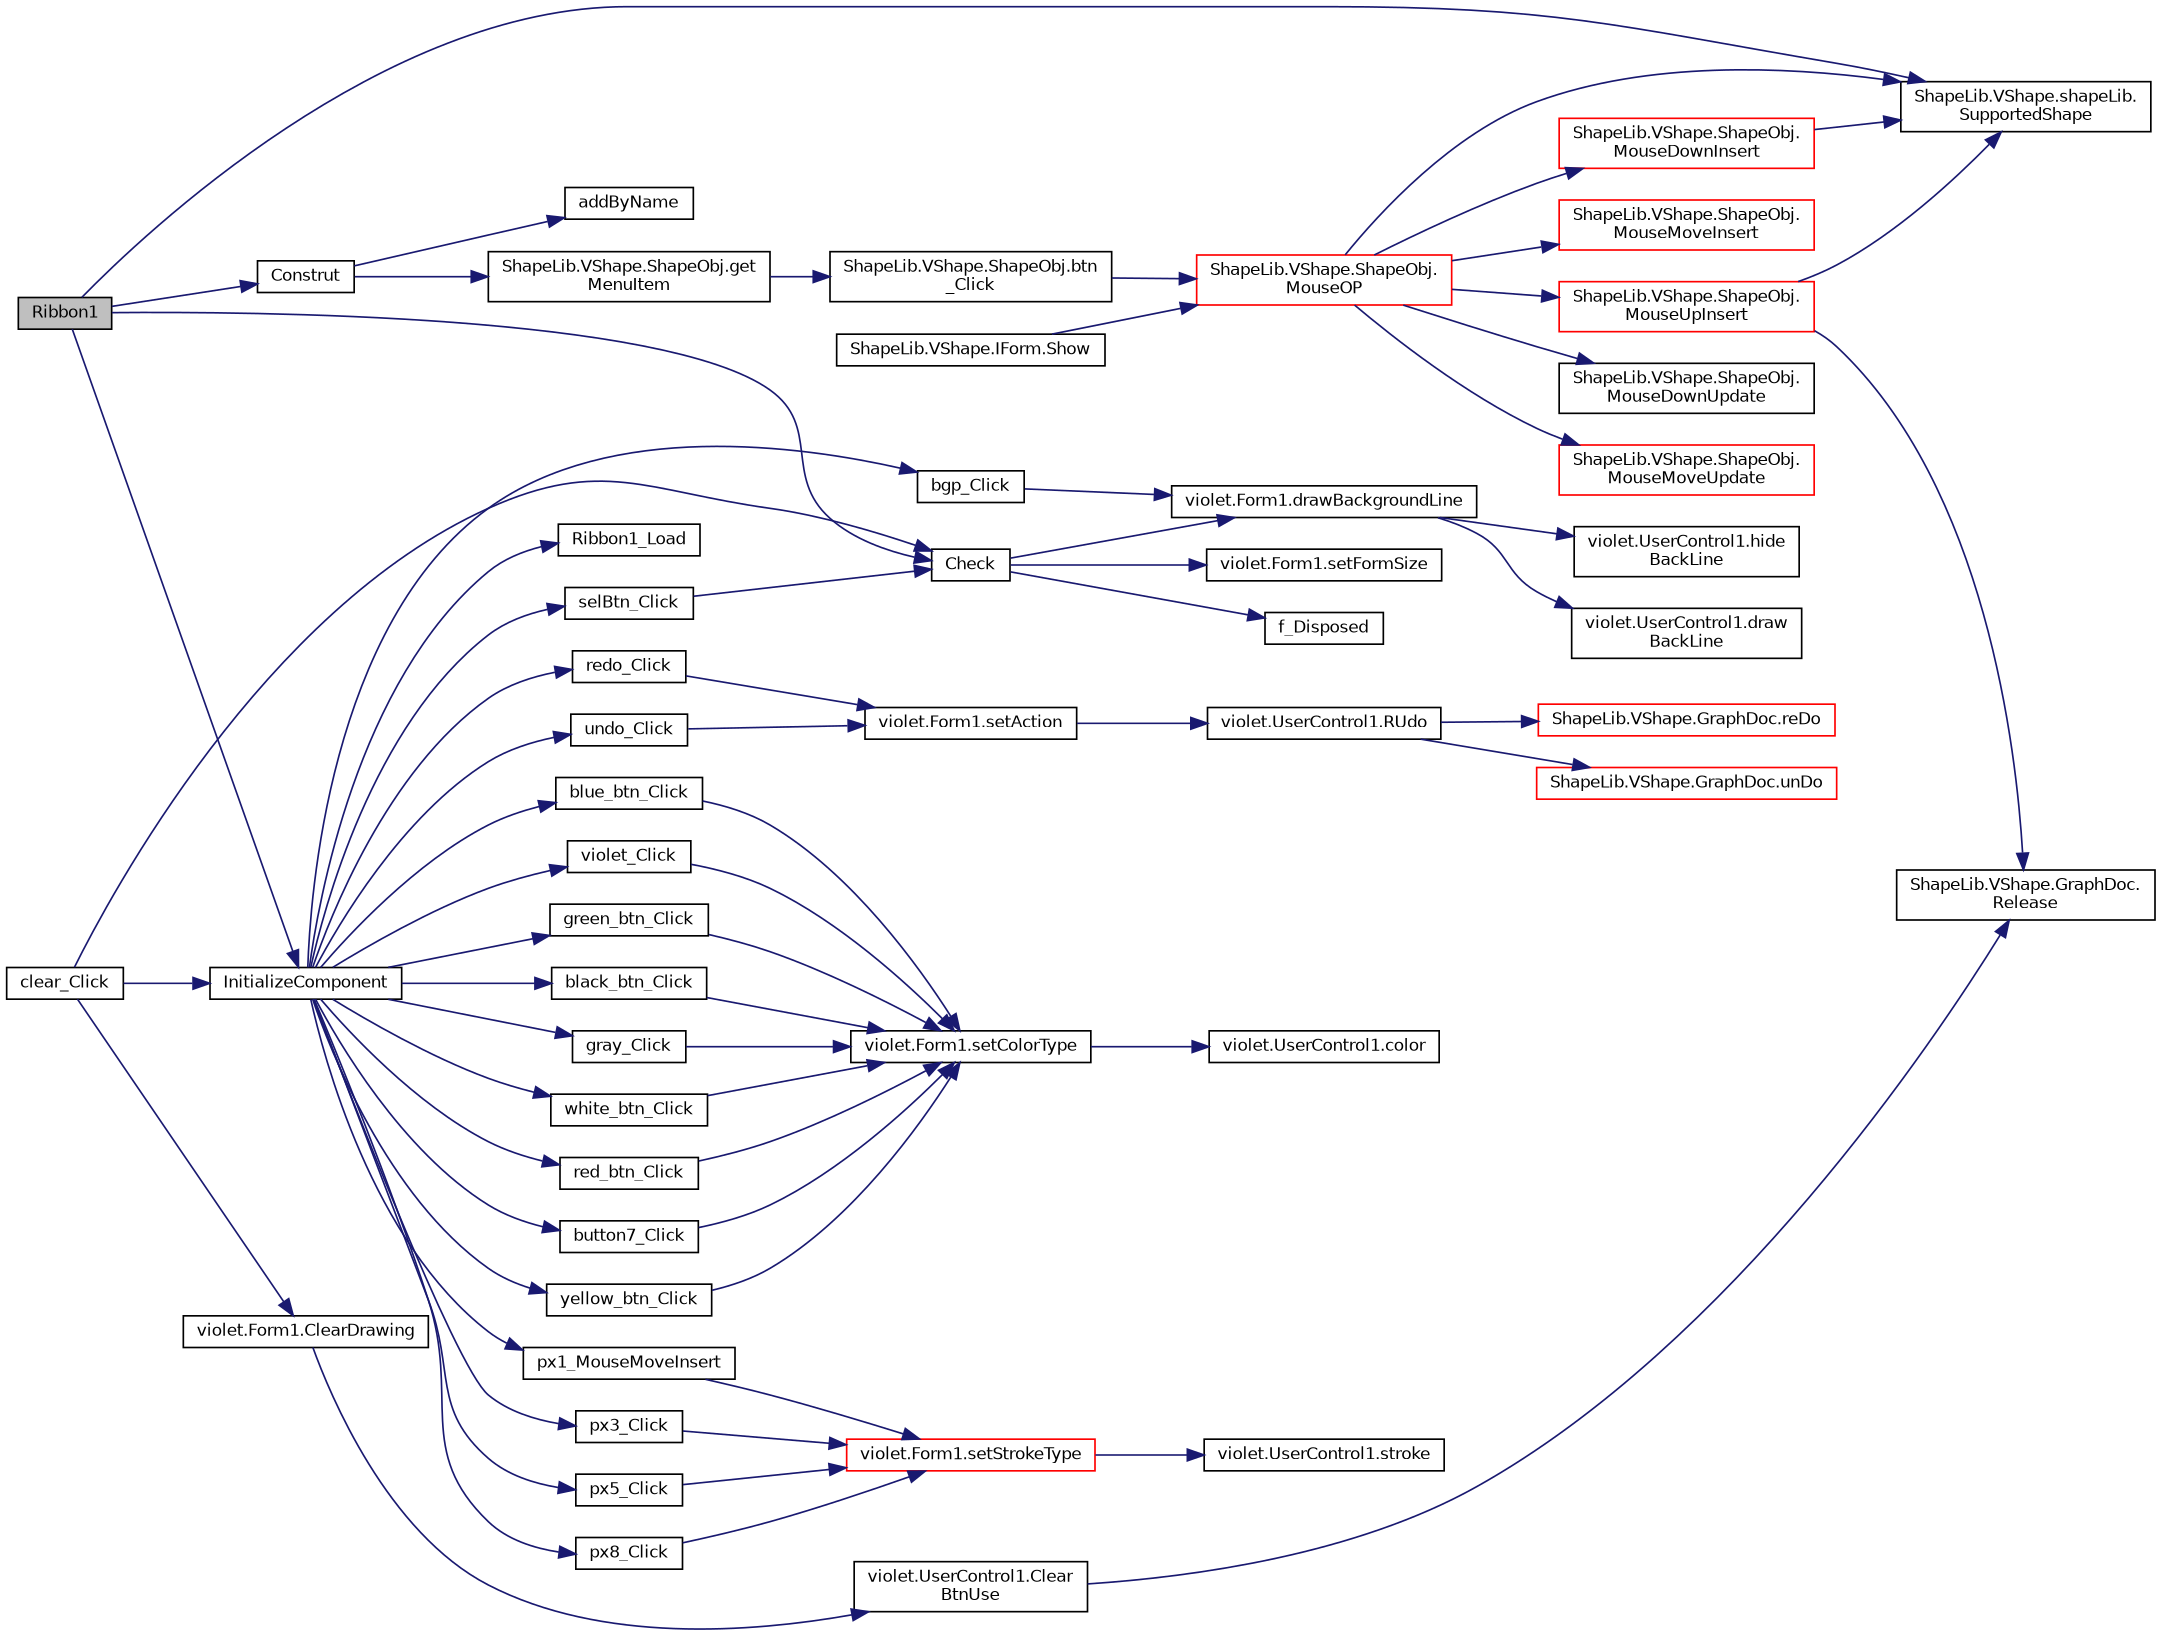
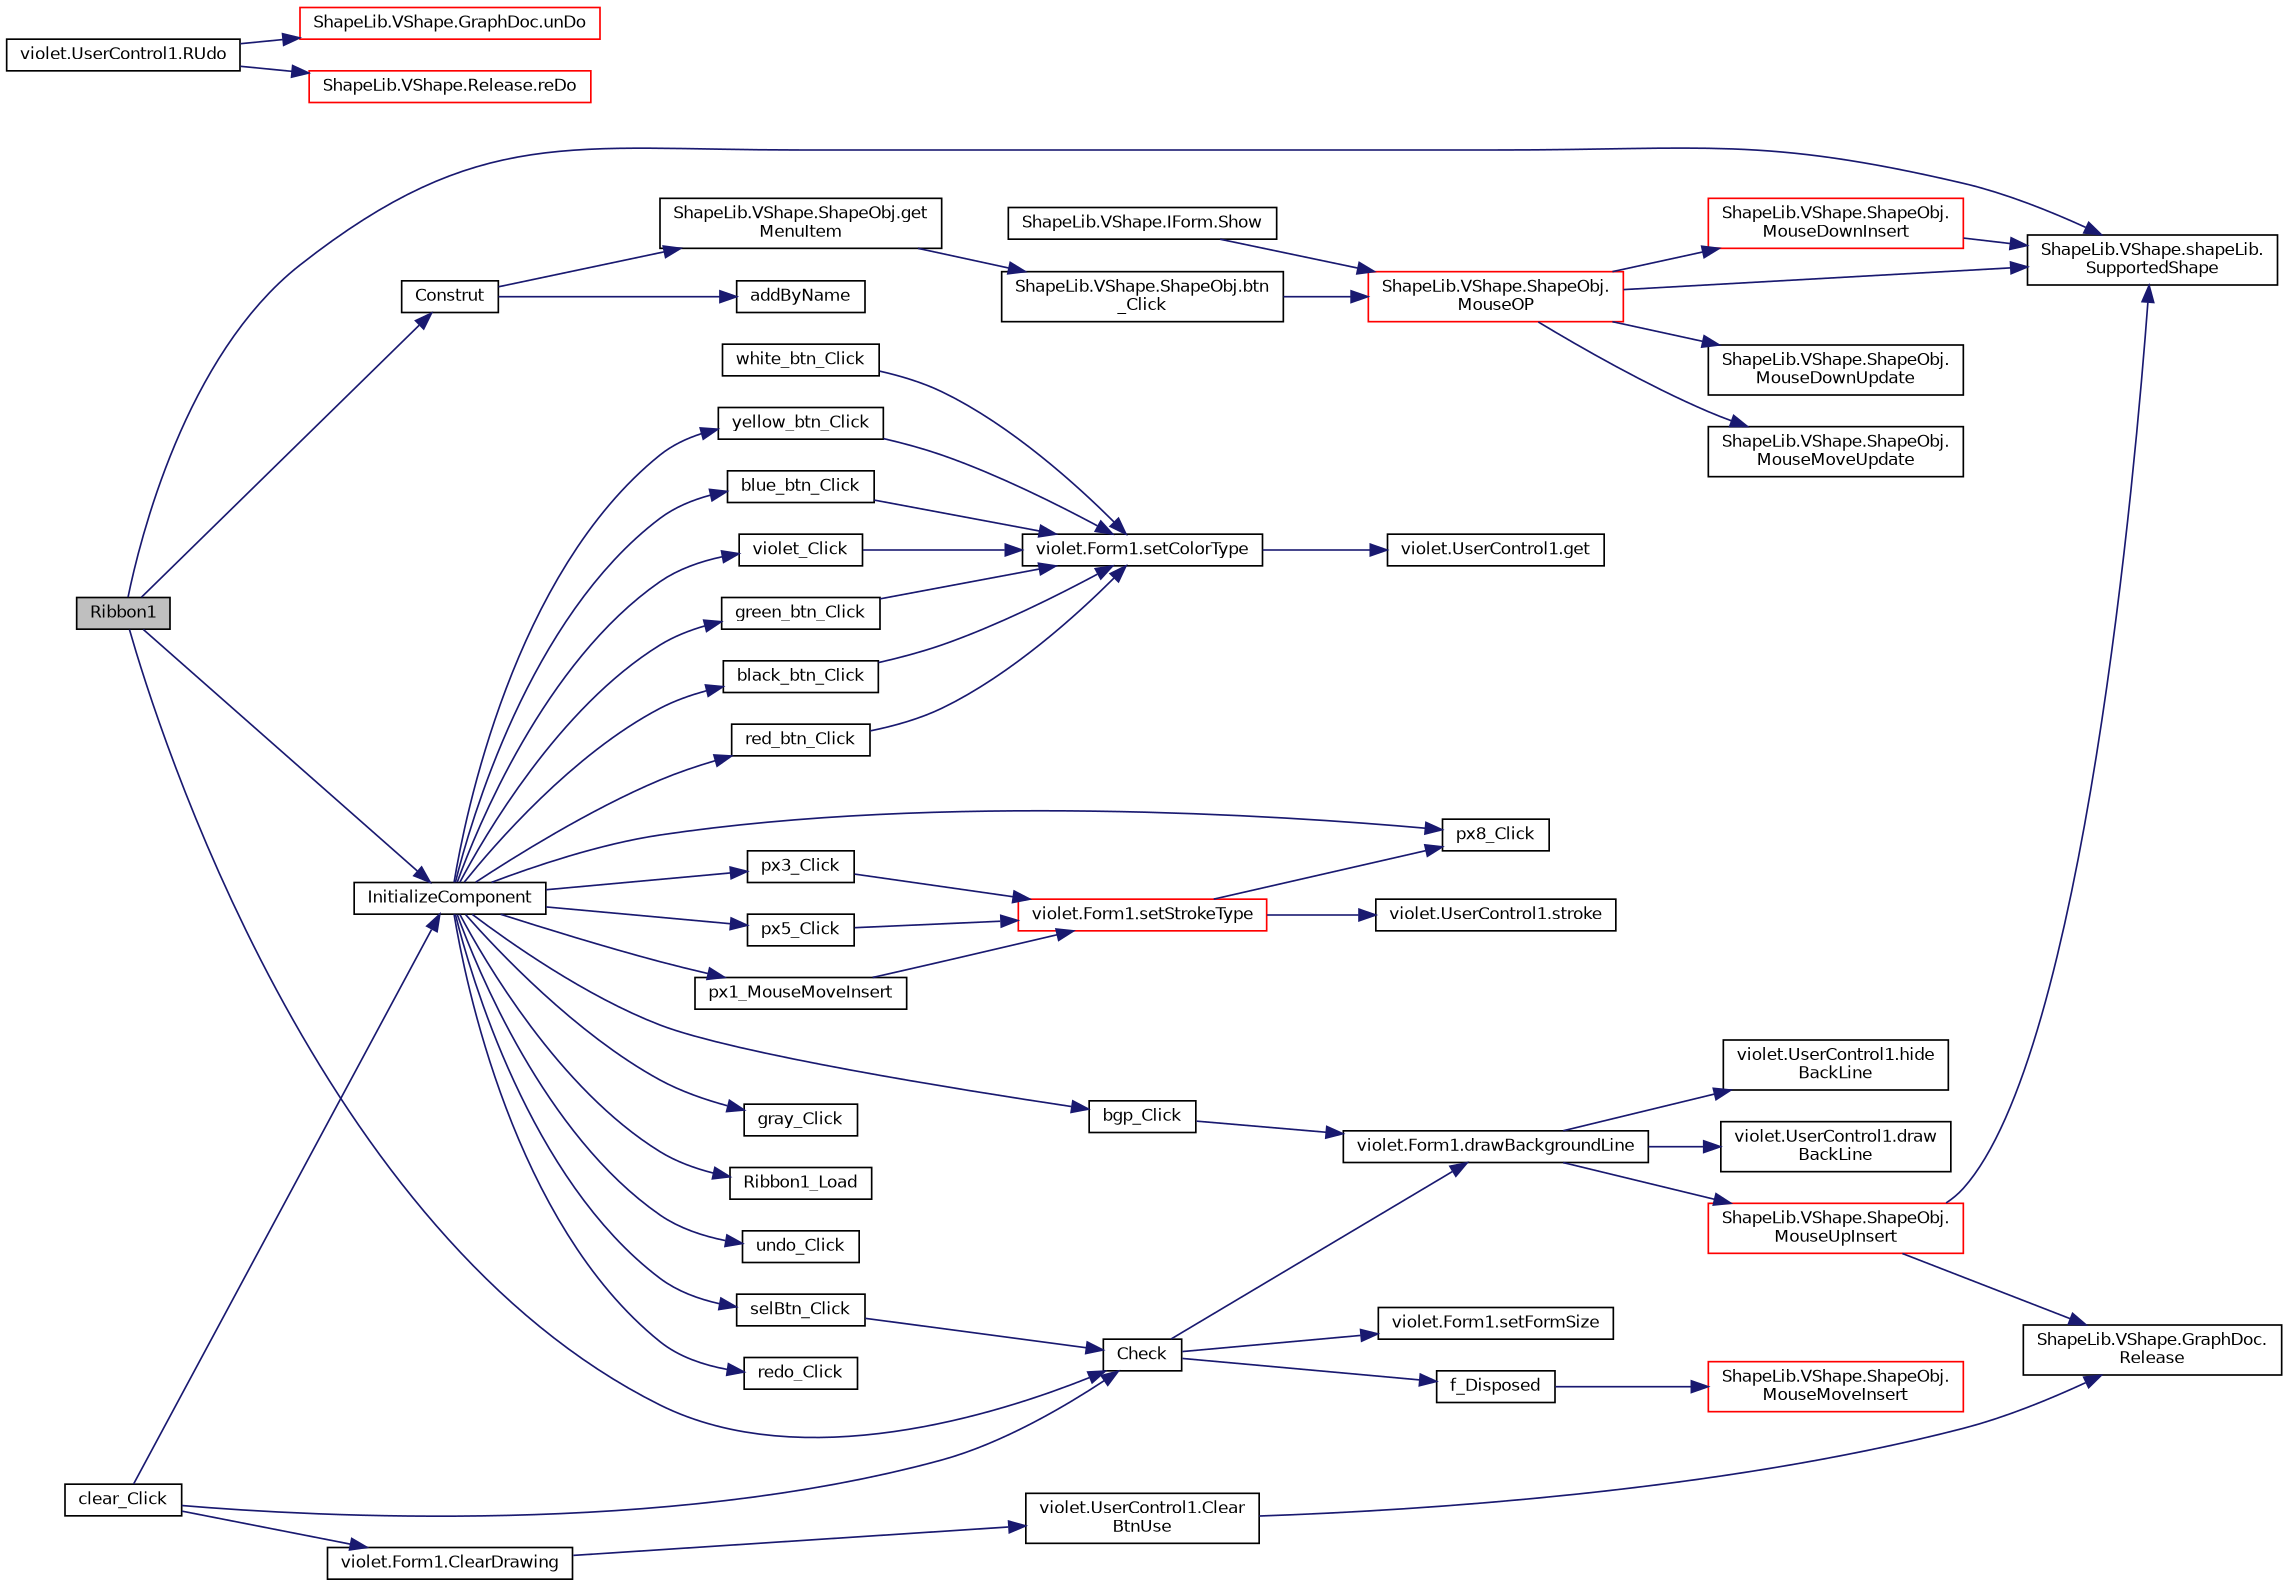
edge "ShapeLib.VShape.ShapeObj. MouseOP" -> "ShapeLib.VShape.ShapeObj. MouseMoveInsert": now "f_Disposed" -> "ShapeLib.VShape.ShapeObj. MouseMoveInsert"
edge "ShapeLib.VShape.ShapeObj. MouseOP" -> "ShapeLib.VShape.ShapeObj. MouseUpInsert": now "violet.Form1.drawBackgroundLine" -> "ShapeLib.VShape.ShapeObj. MouseUpInsert"
node "ShapeLib.VShape.ShapeObj. MouseMoveUpdate": color red -> black
node "ShapeLib.VShape.GraphDoc.reDo": label "ShapeLib.VShape.GraphDoc.reDo" -> "ShapeLib.VShape.Release.reDo"
node "violet.Form1.setAction": removed
edge "gray_Click" -> "violet.Form1.setColorType": removed
node "violet.UserControl1.color": label "violet.UserControl1.color" -> "violet.UserControl1.get"
edge "InitializeComponent" -> "white_btn_Click": removed
node "button7_Click": removed
edge "px8_Click" -> "violet.Form1.setStrokeType": reversed
